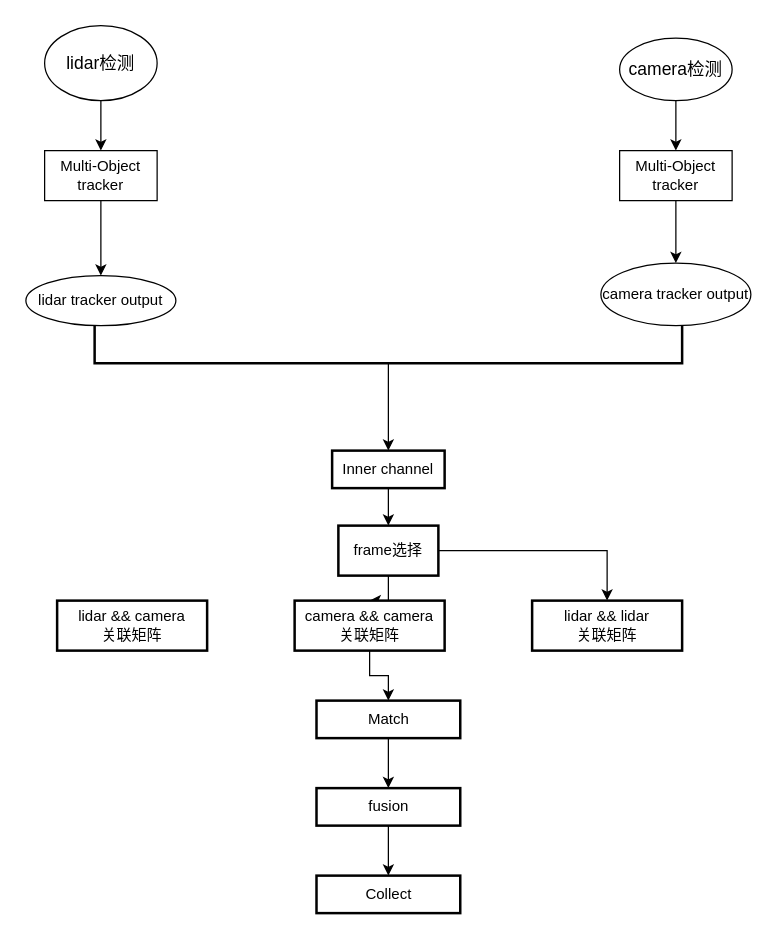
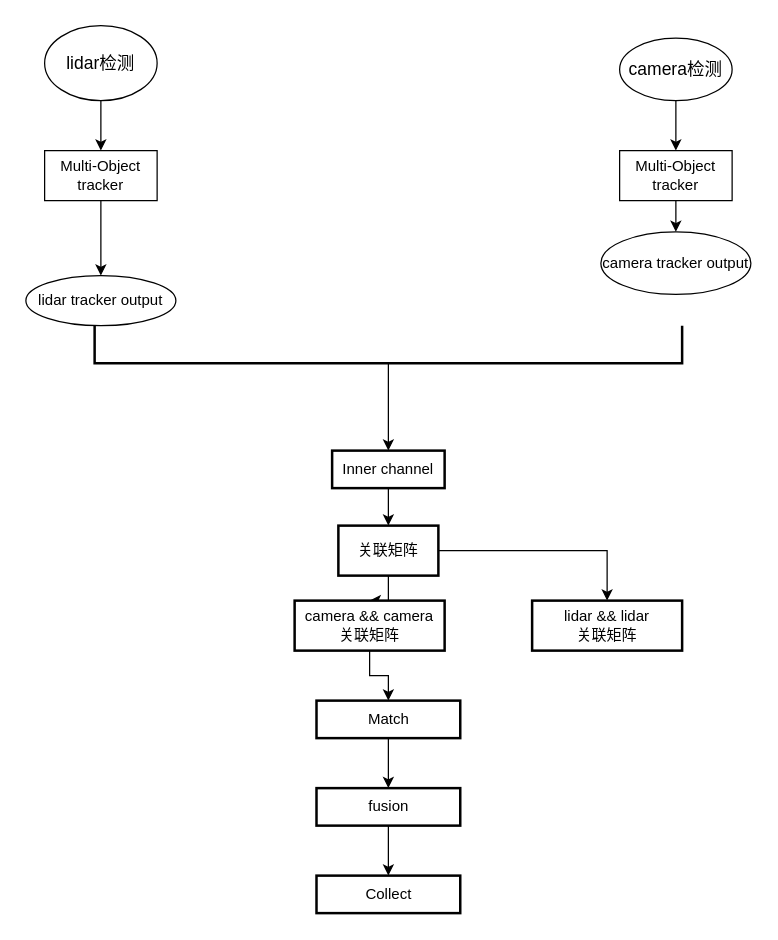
node "camera tracker output": moved (676, 294) -> (676, 263)
node "frame选择": label "frame选择" -> "关联矩阵"
node "lidar && camera 关联矩阵": removed
